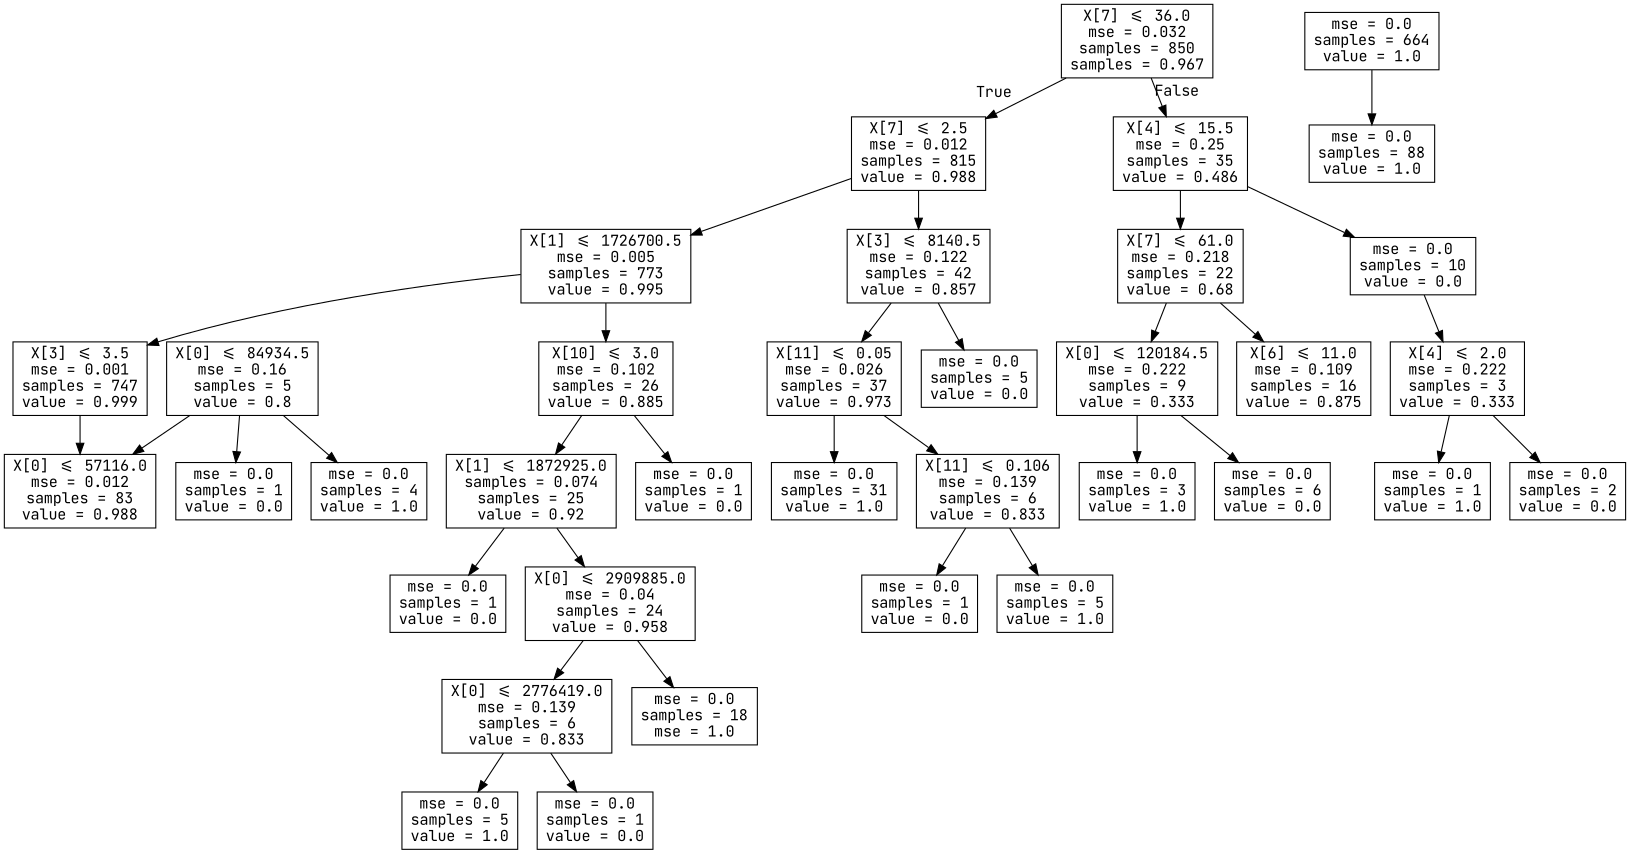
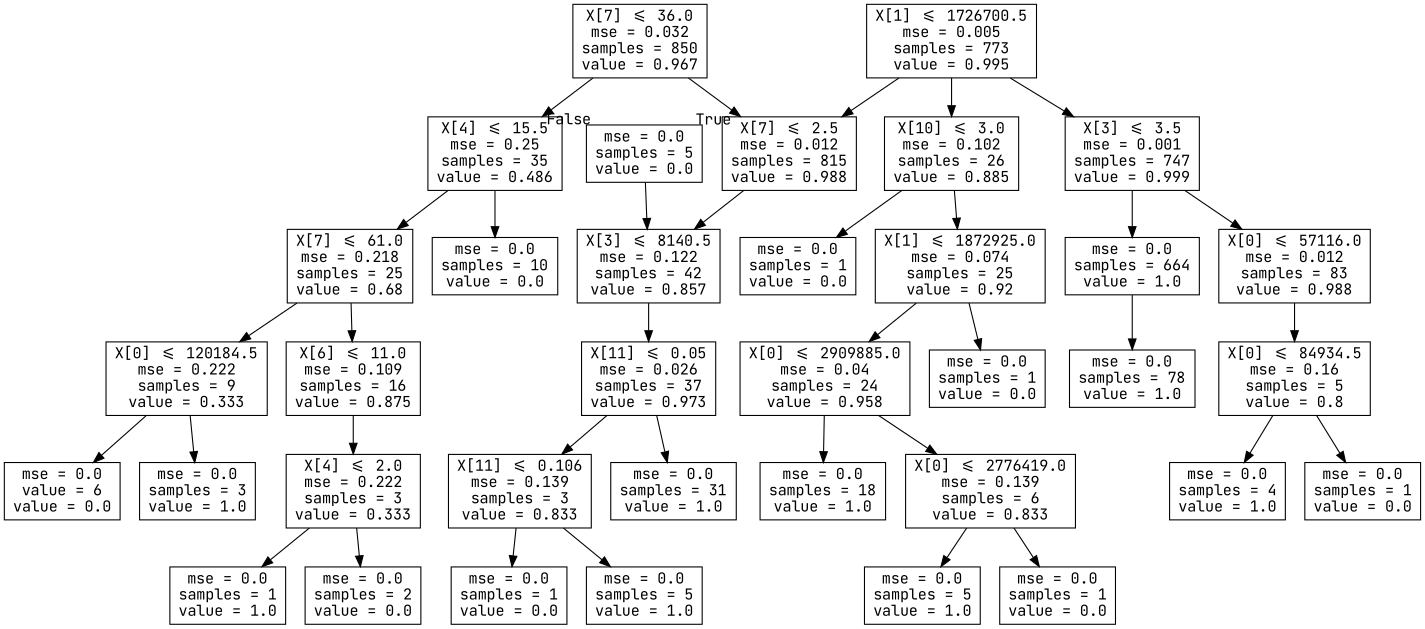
node "X[7] <= 36.0 mse = 0.032 samples = 850 samples = 0.967": label "X[7] <= 36.0 mse = 0.032 samples = 850 samples = 0.967" -> "X[7] <= 36.0 mse = 0.032 samples = 850 value = 0.967"
node "mse = 0.0 samples = 88 value = 1.0": label "mse = 0.0 samples = 88 value = 1.0" -> "mse = 0.0 samples = 78 value = 1.0"
edge "X[7] <= 2.5 mse = 0.012 samples = 815 value = 0.988" -> "X[1] <= 1726700.5 mse = 0.005 samples = 773 value = 0.995": reversed
edge "X[3] <= 3.5 mse = 0.001 samples = 747 value = 0.999" -> "mse = 0.0 samples = 664 value = 1.0": added
node "X[7] <= 61.0 mse = 0.218 samples = 22 value = 0.68": label "X[7] <= 61.0 mse = 0.218 samples = 22 value = 0.68" -> "X[7] <= 61.0 mse = 0.218 samples = 25 value = 0.68"
edge "mse = 0.0 samples = 10 value = 0.0" -> "X[4] <= 2.0 mse = 0.222 samples = 3 value = 0.333": now "X[6] <= 11.0 mse = 0.109 samples = 16 value = 0.875" -> "X[4] <= 2.0 mse = 0.222 samples = 3 value = 0.333"
edge "X[3] <= 8140.5 mse = 0.122 samples = 42 value = 0.857" -> "mse = 0.0 samples = 5 value = 0.0": reversed
edge "X[0] <= 84934.5 mse = 0.16 samples = 5 value = 0.8" -> "X[0] <= 57116.0 mse = 0.012 samples = 83 value = 0.988": reversed
node "X[1] <= 1872925.0 samples = 0.074 samples = 25 value = 0.92": label "X[1] <= 1872925.0 samples = 0.074 samples = 25 value = 0.92" -> "X[1] <= 1872925.0 mse = 0.074 samples = 25 value = 0.92"
node "X[11] <= 0.106 mse = 0.139 samples = 6 value = 0.833": label "X[11] <= 0.106 mse = 0.139 samples = 6 value = 0.833" -> "X[11] <= 0.106 mse = 0.139 samples = 3 value = 0.833"
node "mse = 0.0 samples = 6 value = 0.0": label "mse = 0.0 samples = 6 value = 0.0" -> "mse = 0.0 value = 6 value = 0.0"
node "mse = 0.0 samples = 18 mse = 1.0": label "mse = 0.0 samples = 18 mse = 1.0" -> "mse = 0.0 samples = 18 value = 1.0"
